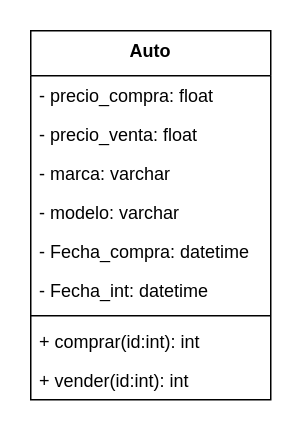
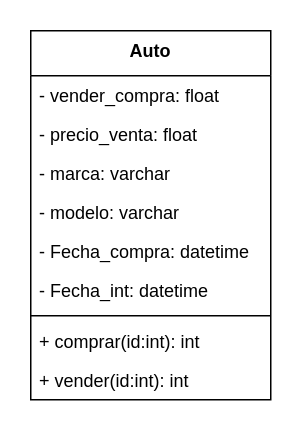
node "- precio_compra: float": label "- precio_compra: float" -> "- vender_compra: float"
